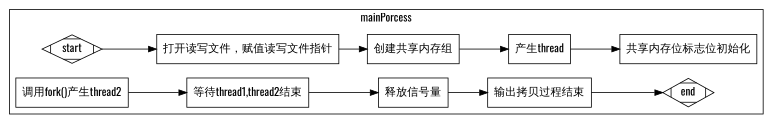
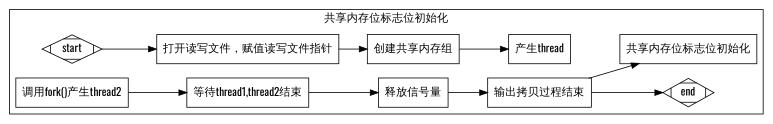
cluster "mainPorcess": label "mainPorcess" -> "共享内存位标志位初始化"
edge "产生thread" -> "共享内存位标志位初始化": now "输出拷贝过程结束" -> "共享内存位标志位初始化"
